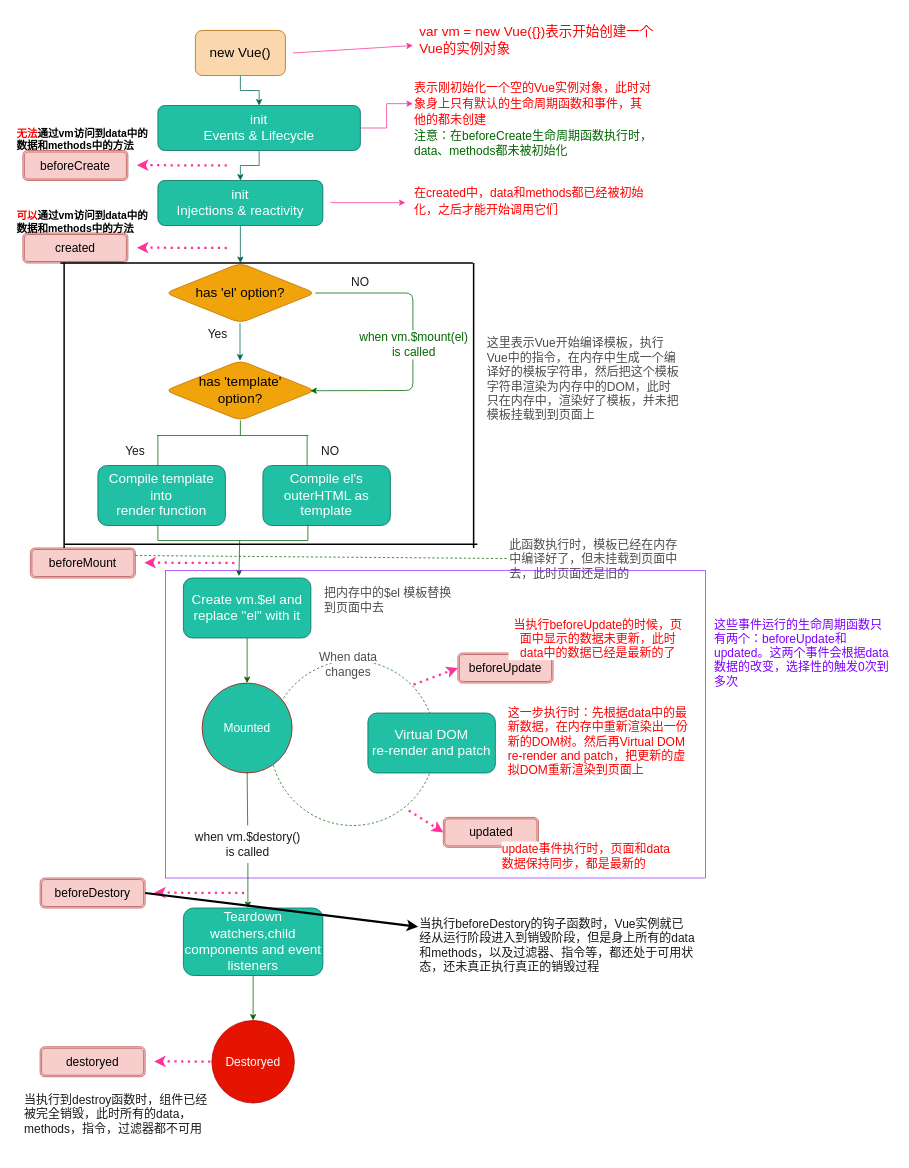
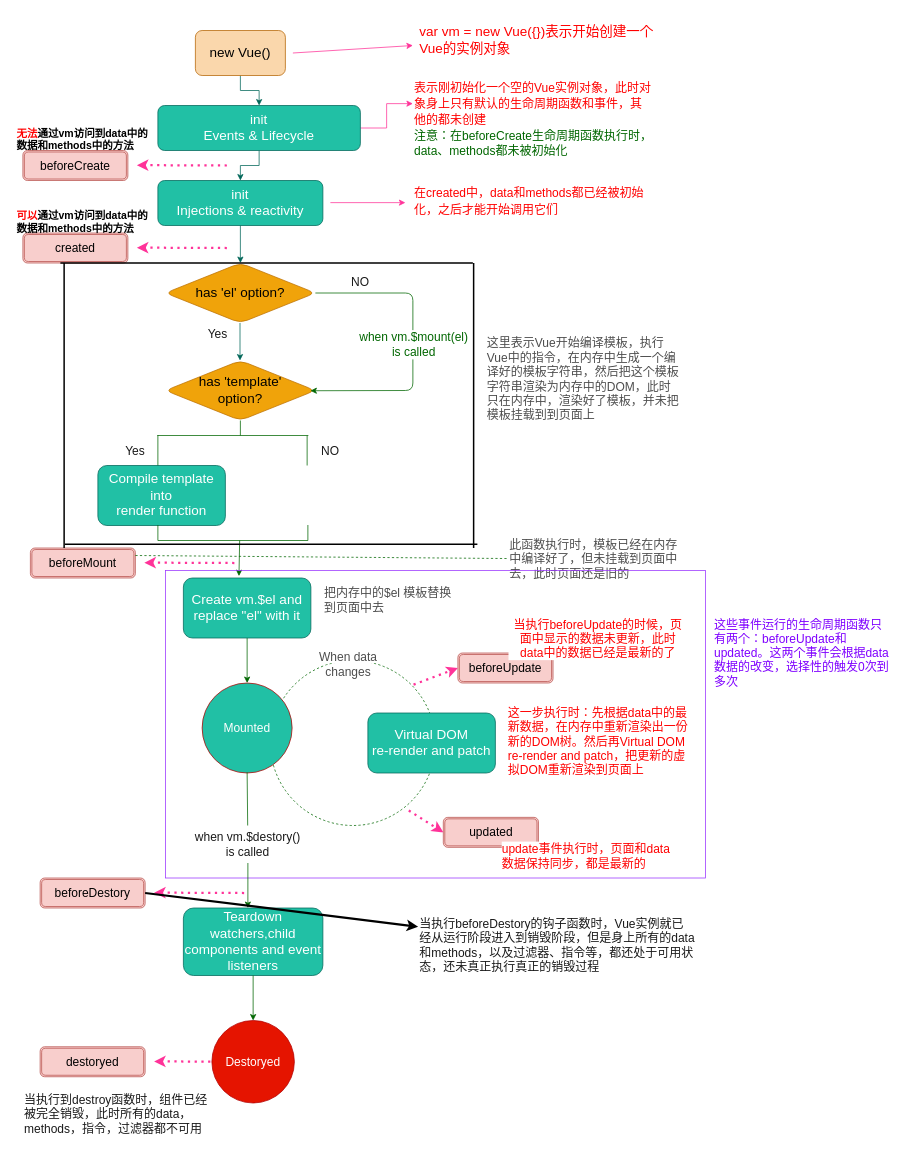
node "Compile el's outerHTML as template": removed
